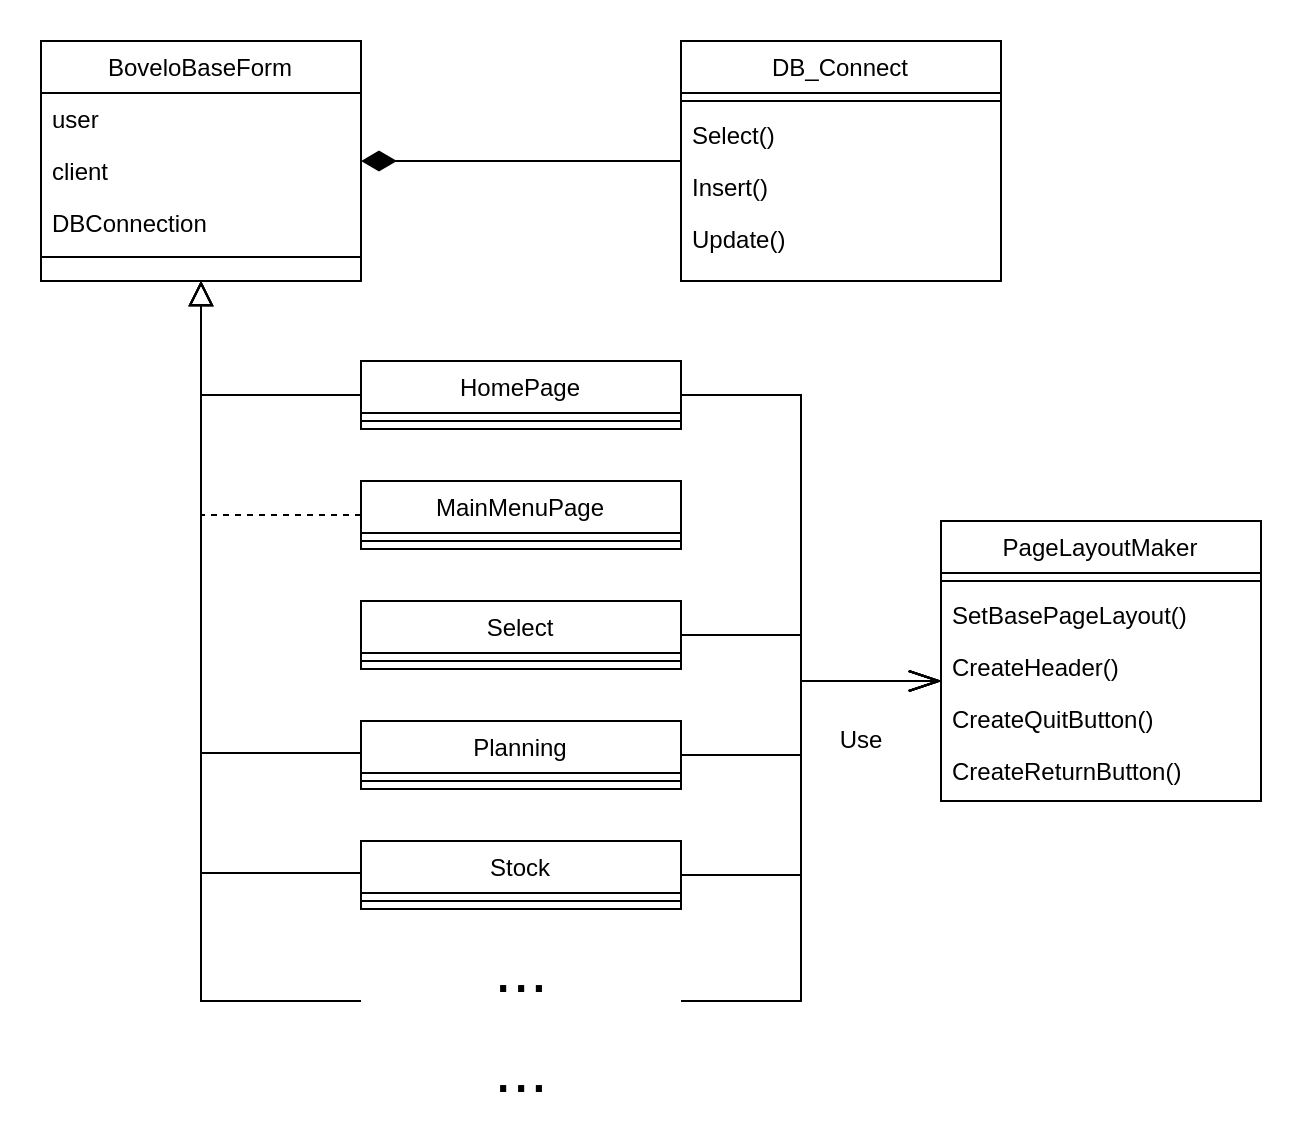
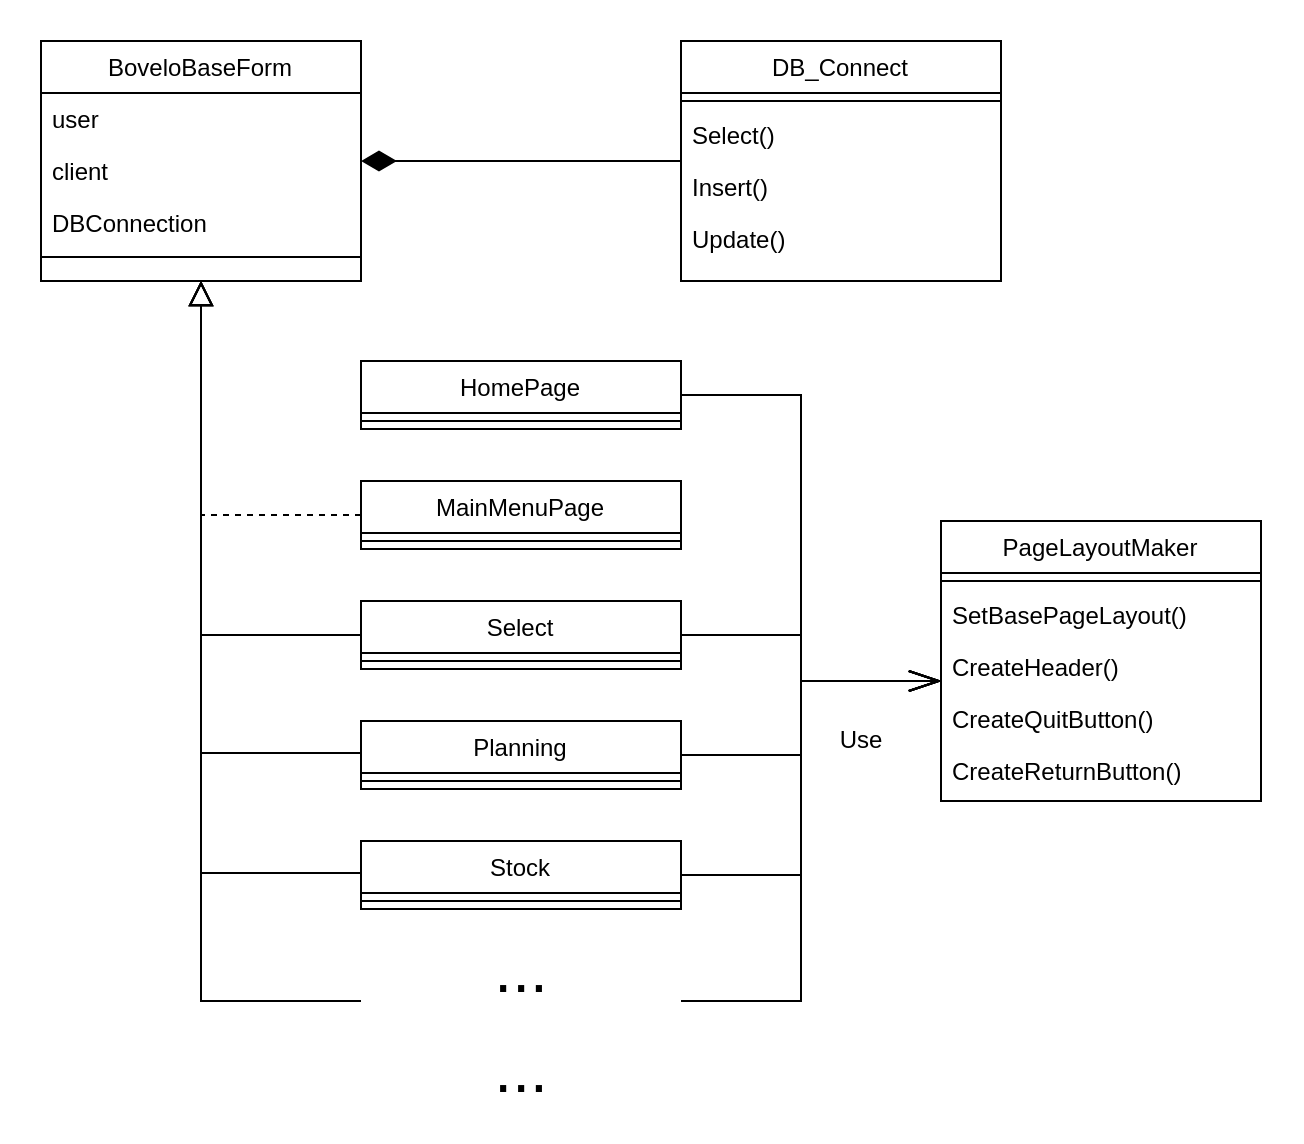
edge "HomePage" -> "BoveloBaseForm": removed
edge "Select" -> "BoveloBaseForm": added
